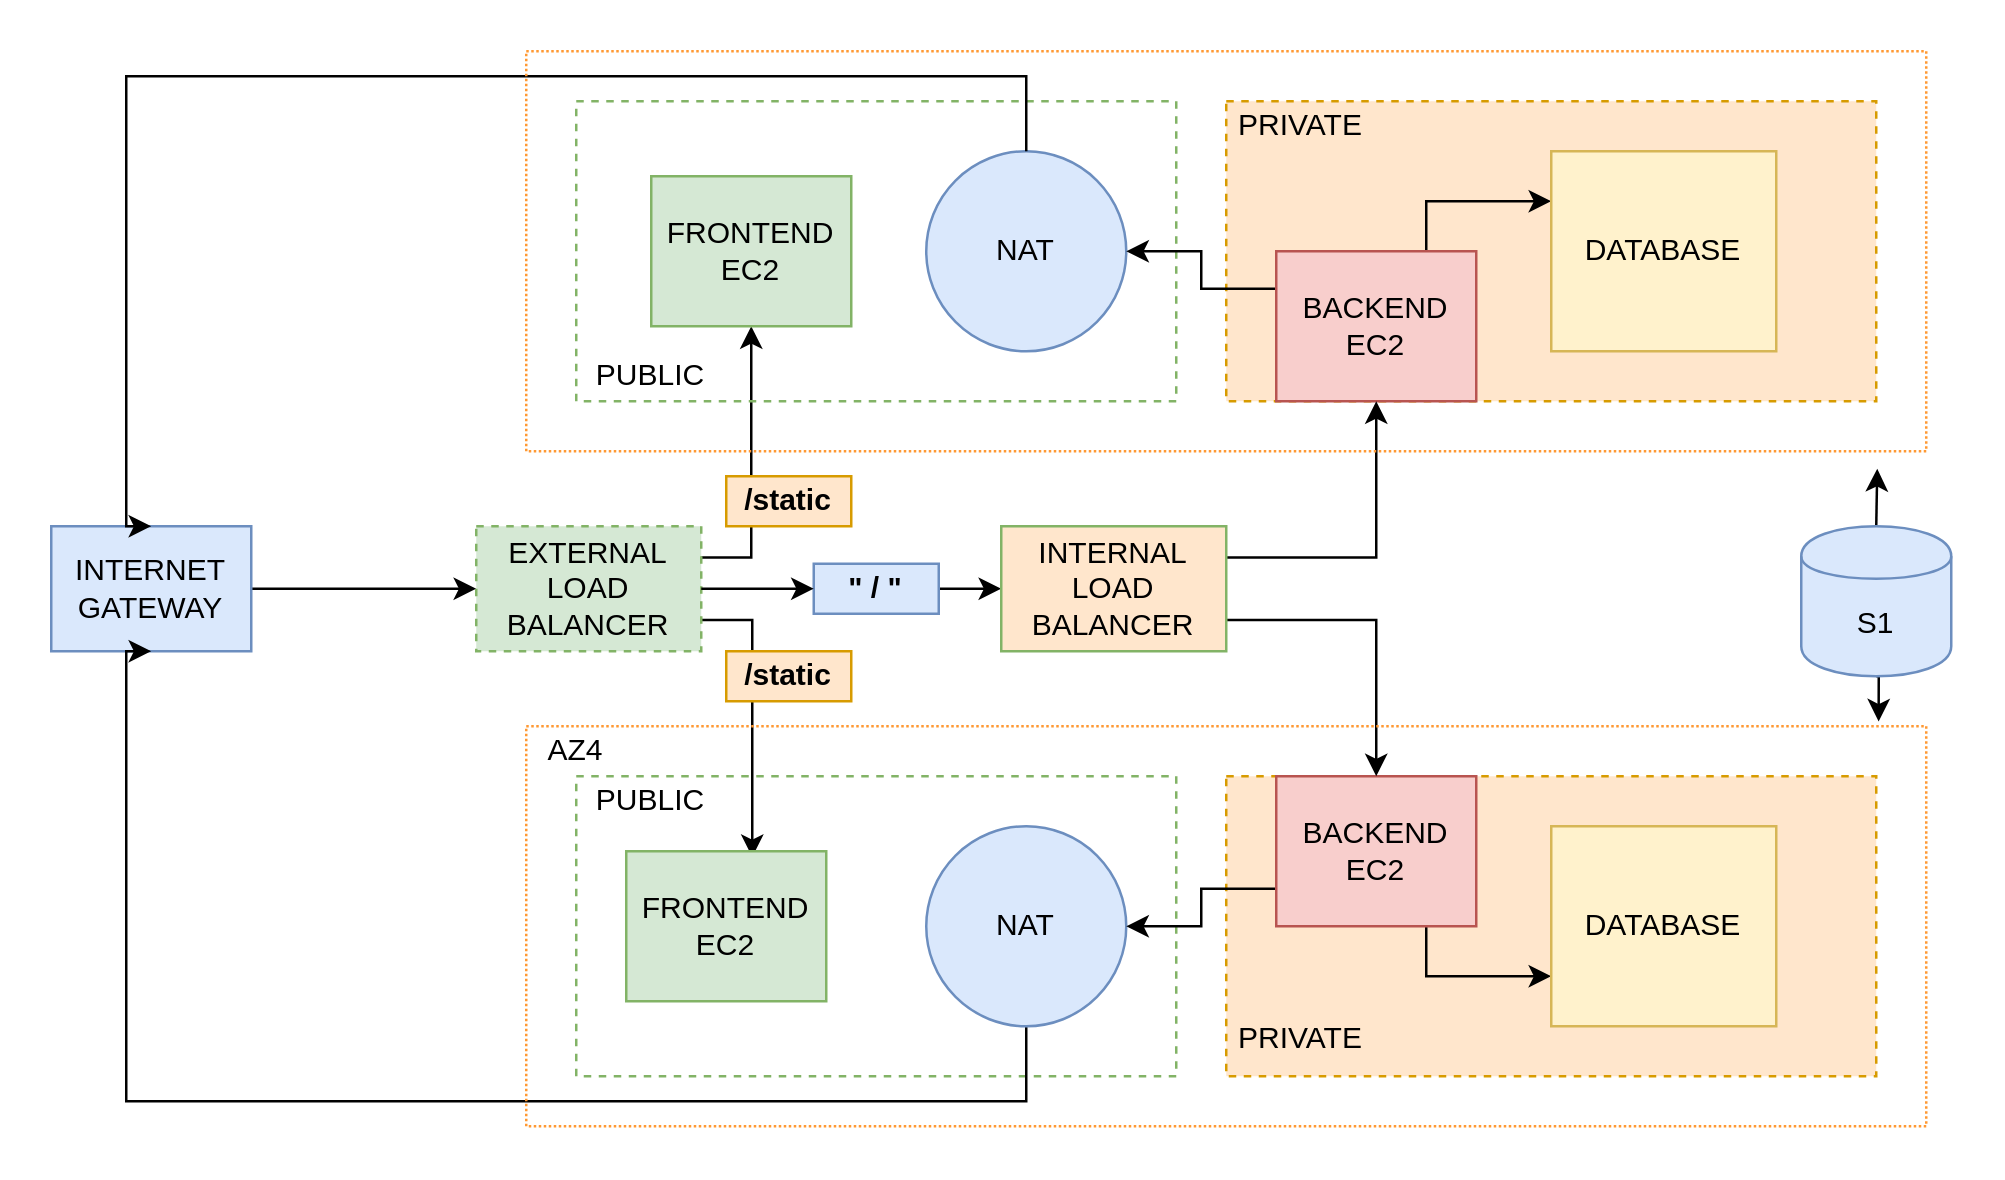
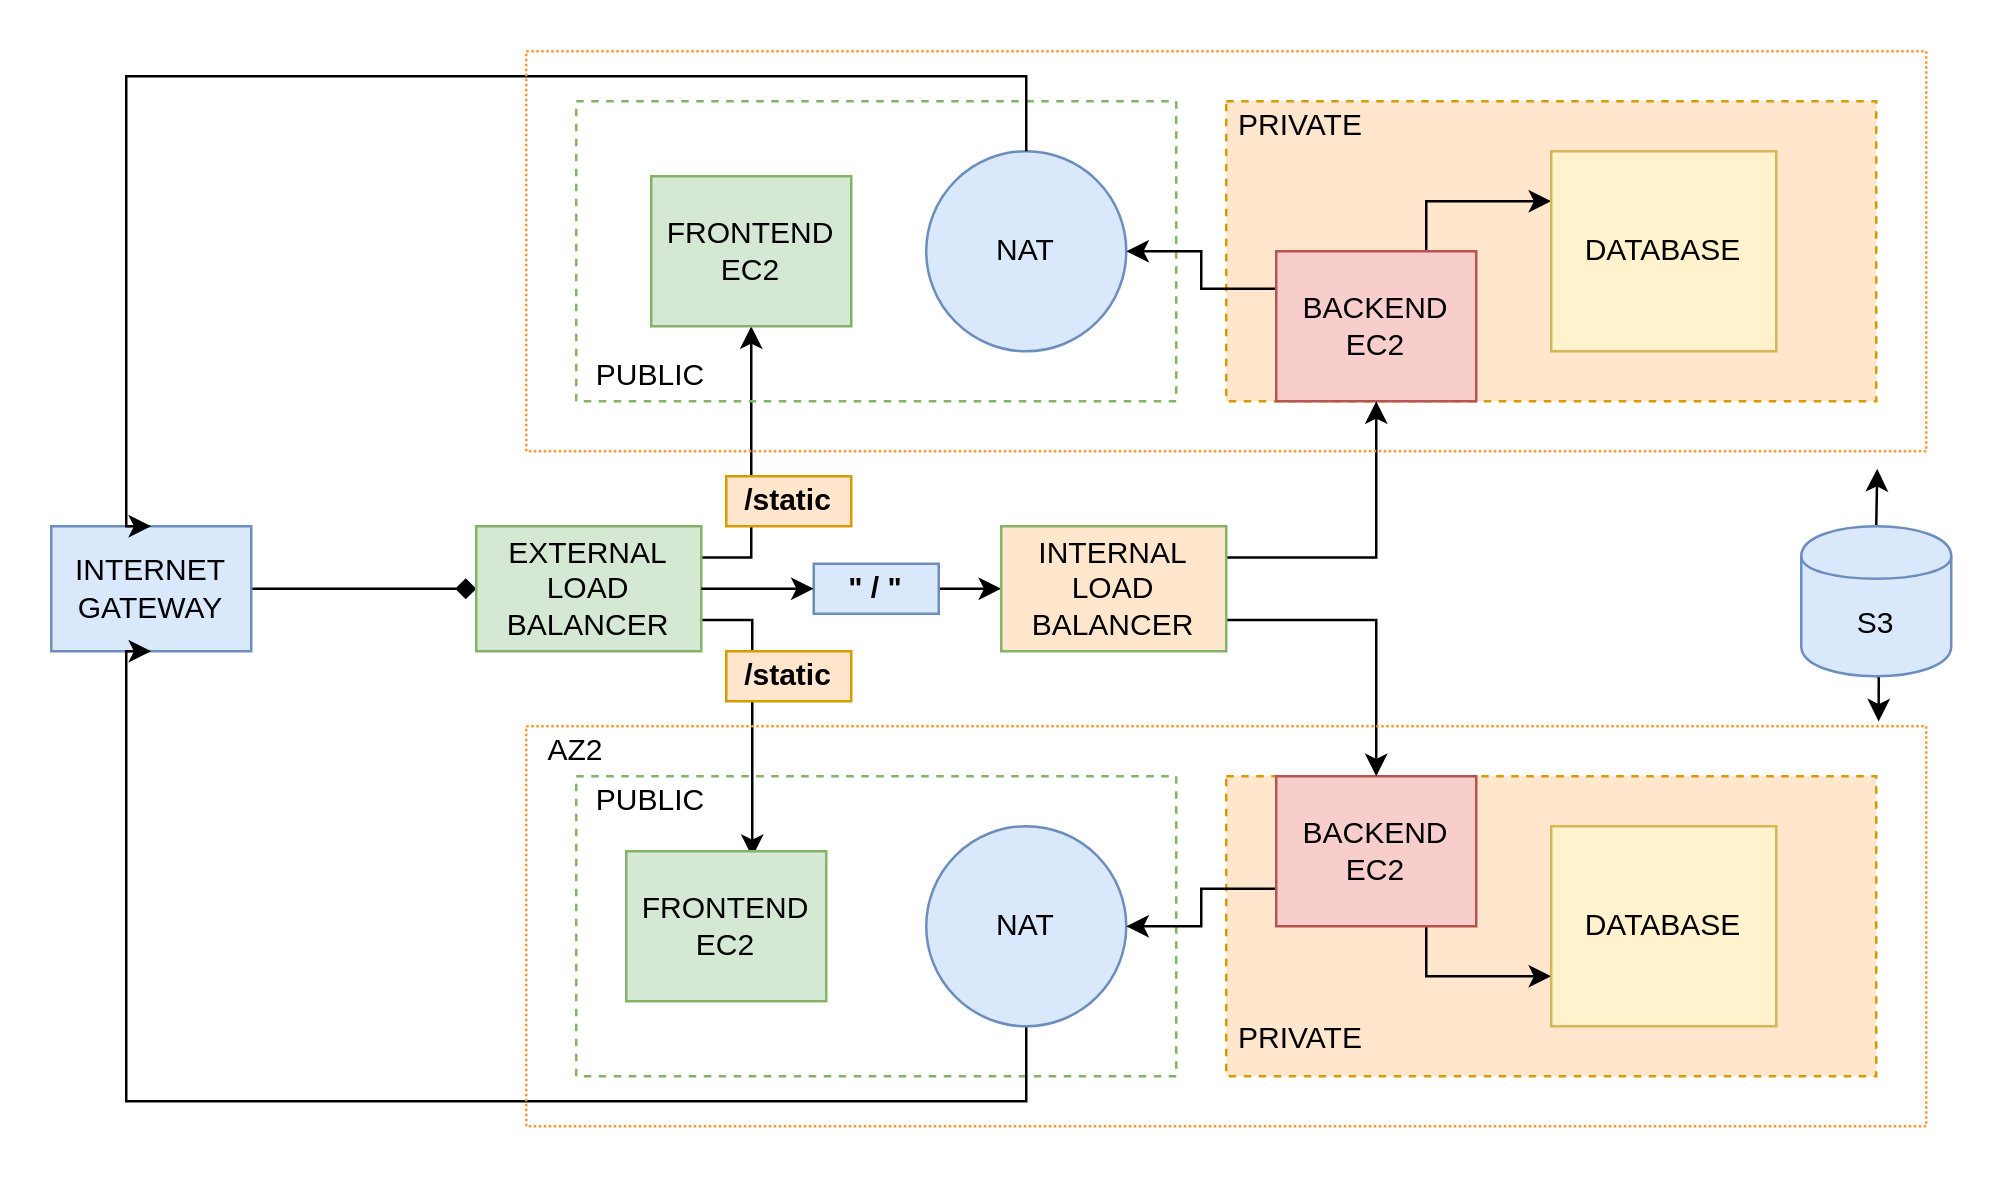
edge "INTERNET GATEWAY" -> "EXTERNAL LOAD BALANCER": arrowhead classic -> diamond
node "EXTERNAL LOAD BALANCER": style dashed -> solid
node "S1": label "S1" -> "S3"
node "AZ4": label "AZ4" -> "AZ2"
